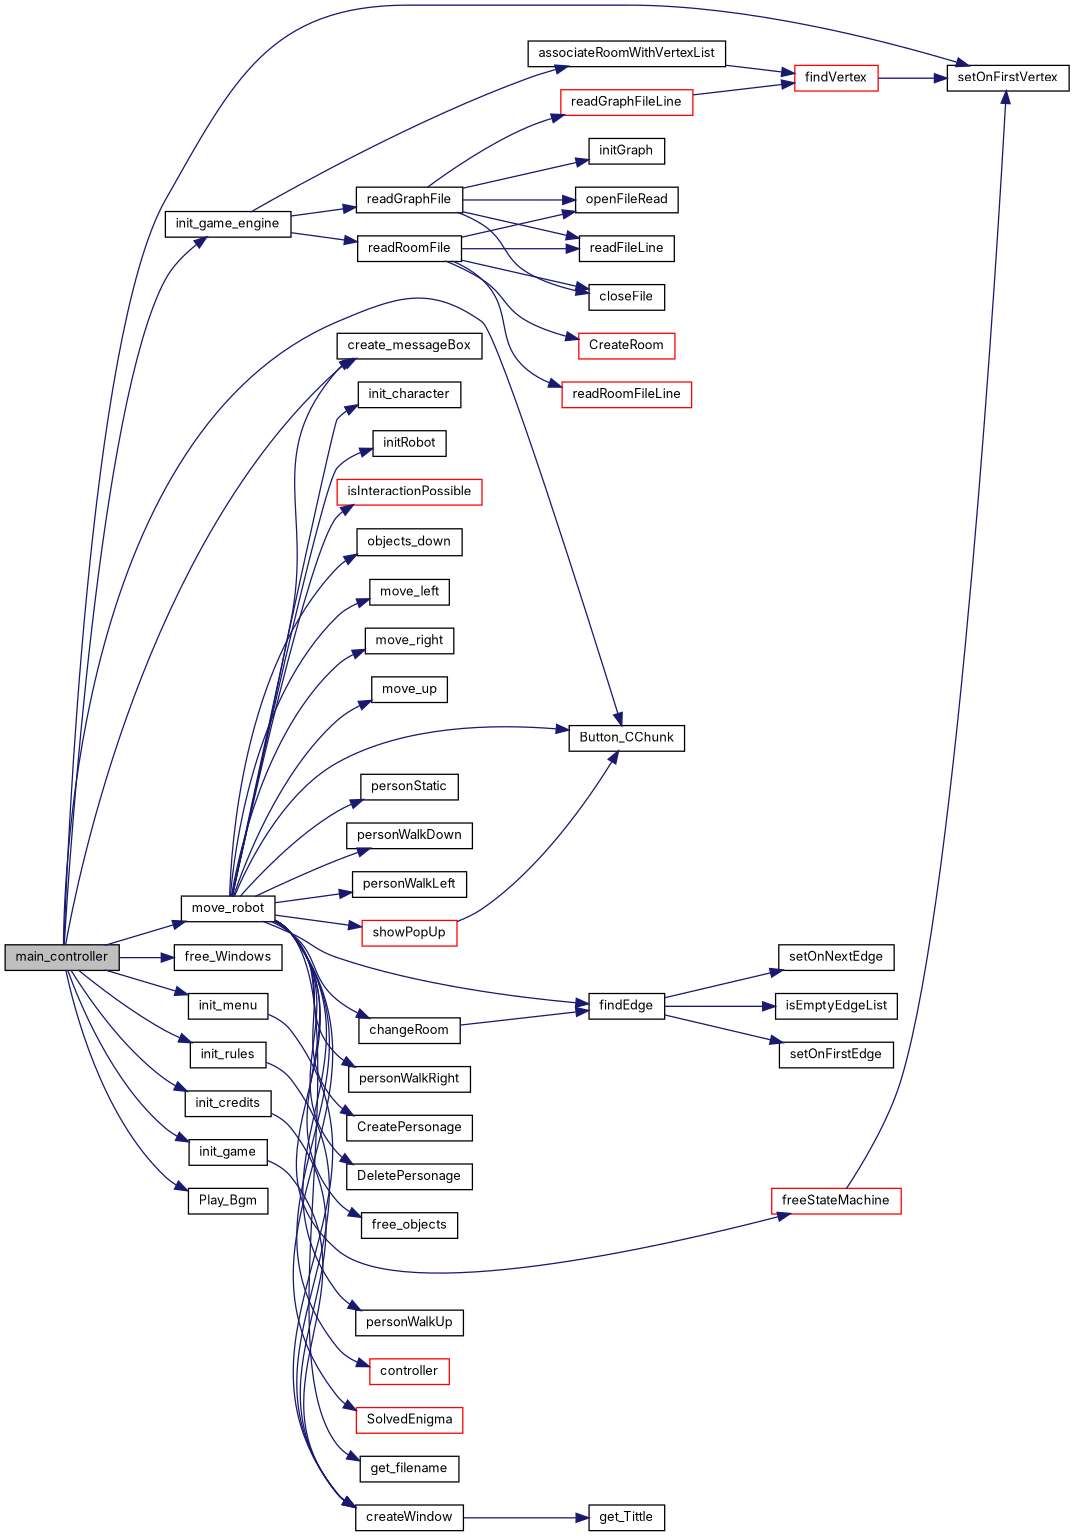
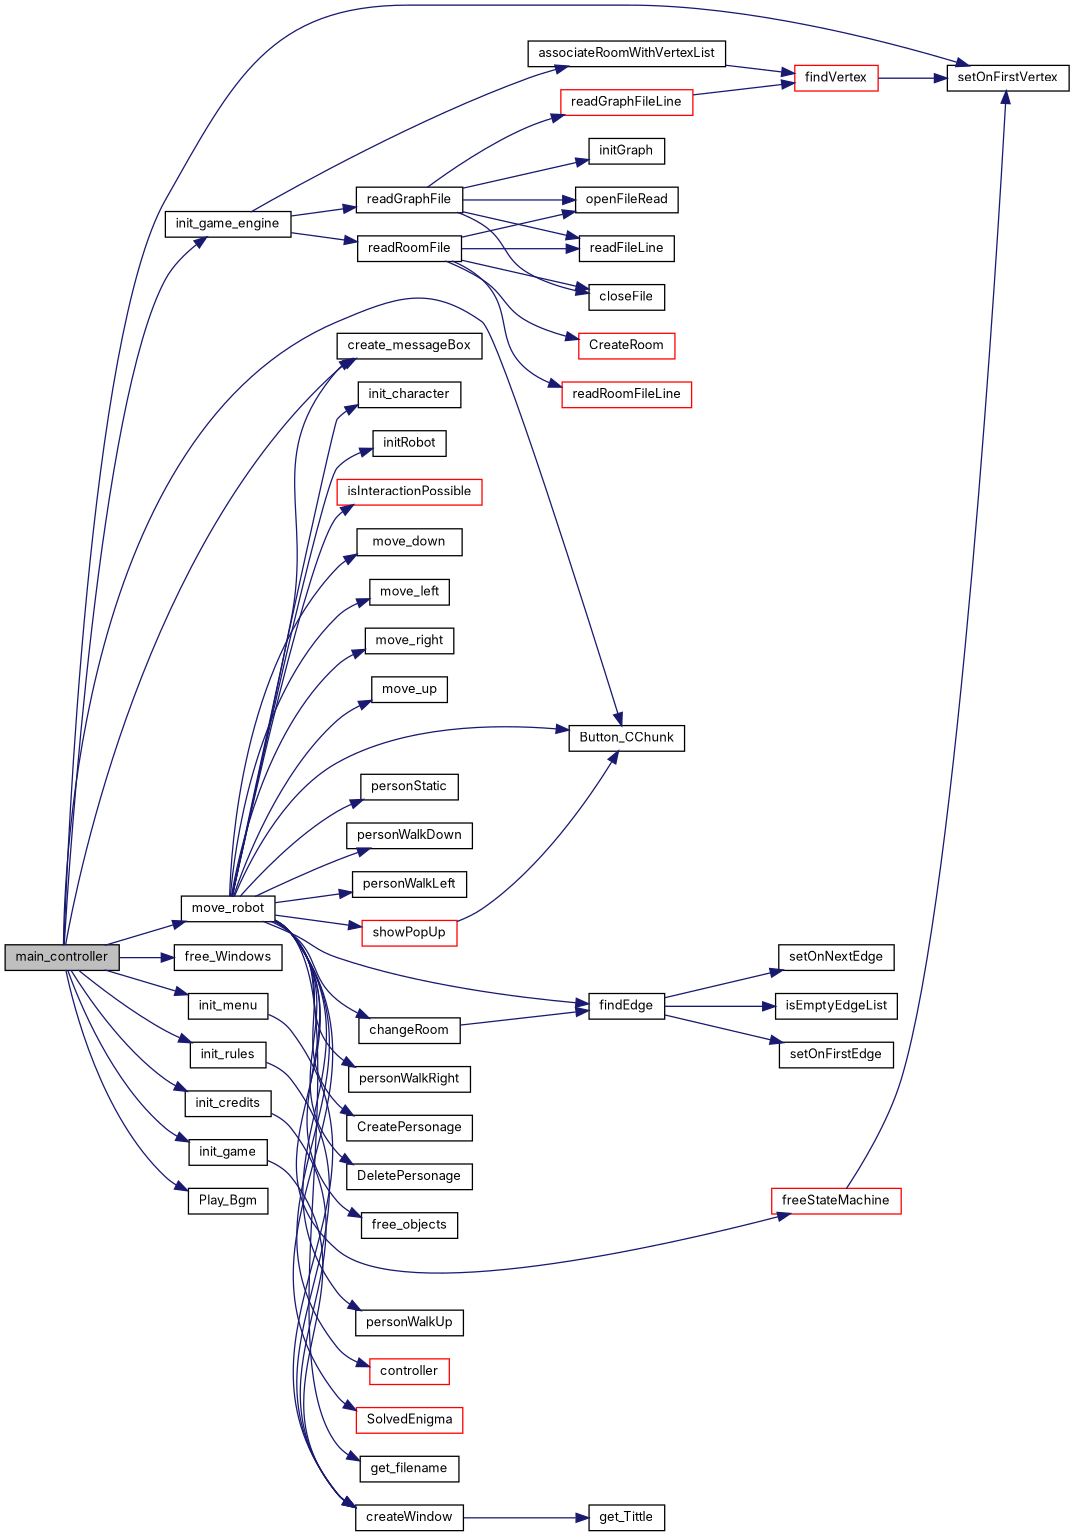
node "objects_down": label "objects_down" -> "move_down"
